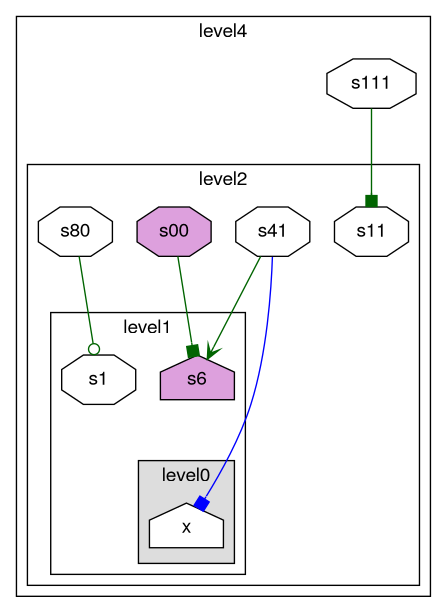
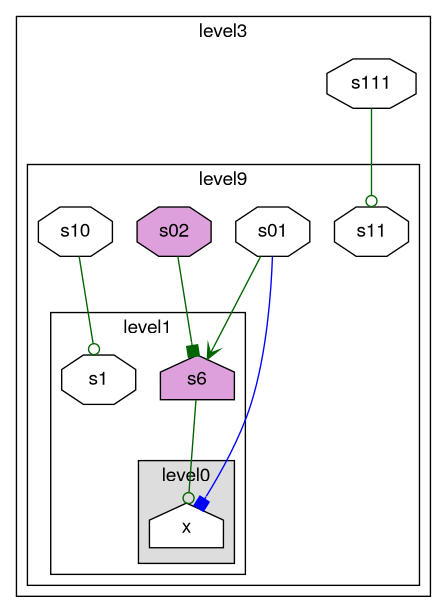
cluster "level4": label "level4" -> "level3"
edge "s111" -> "s11": arrowhead box -> odot
cluster "level2": label "level2" -> "level9"
node "s80": label "s80" -> "s10"
node "s00": label "s00" -> "s02"
node "s41": label "s41" -> "s01"
edge "s6" -> "x": added
